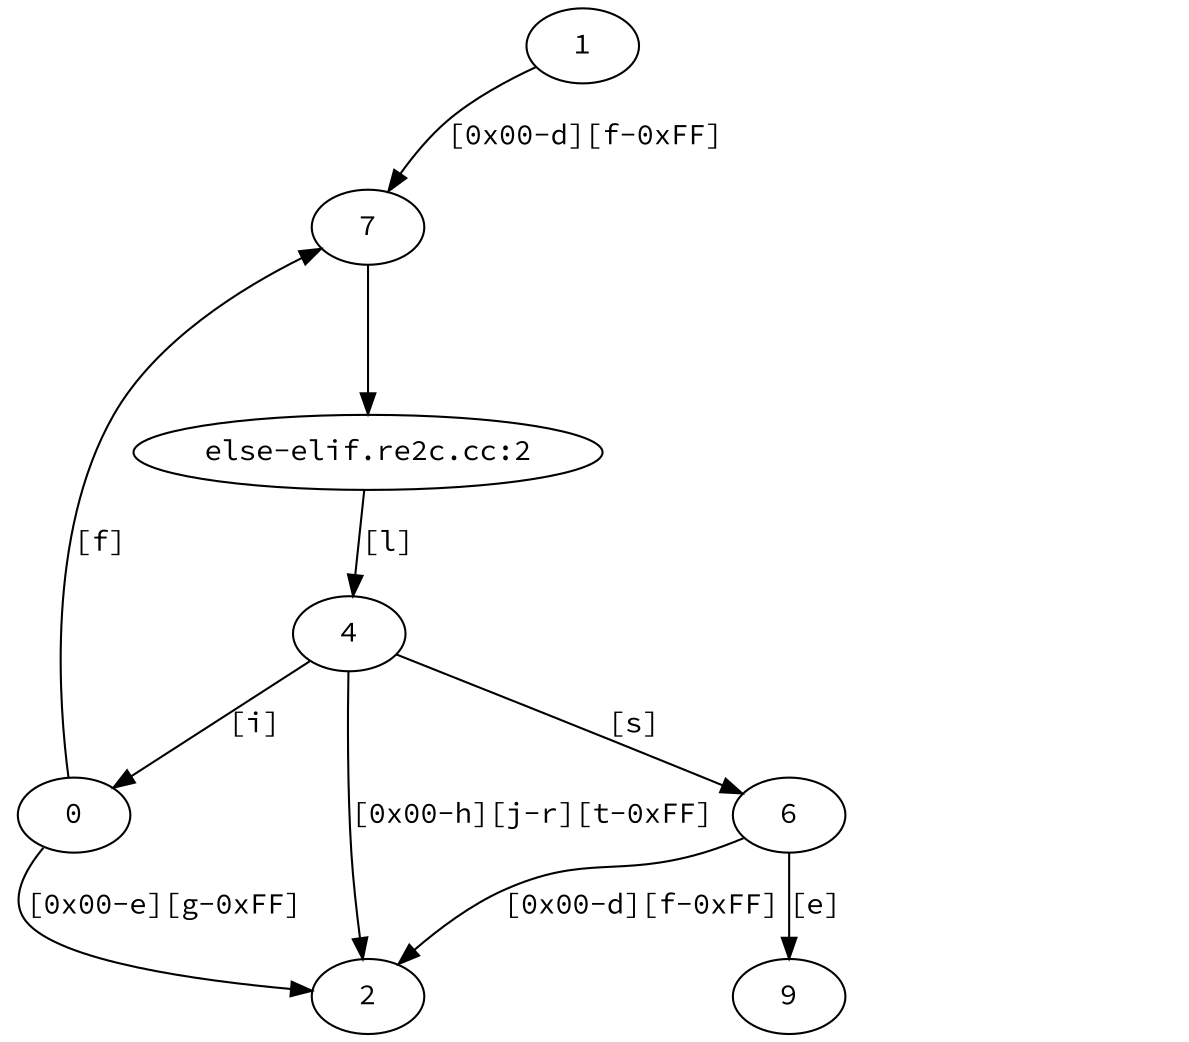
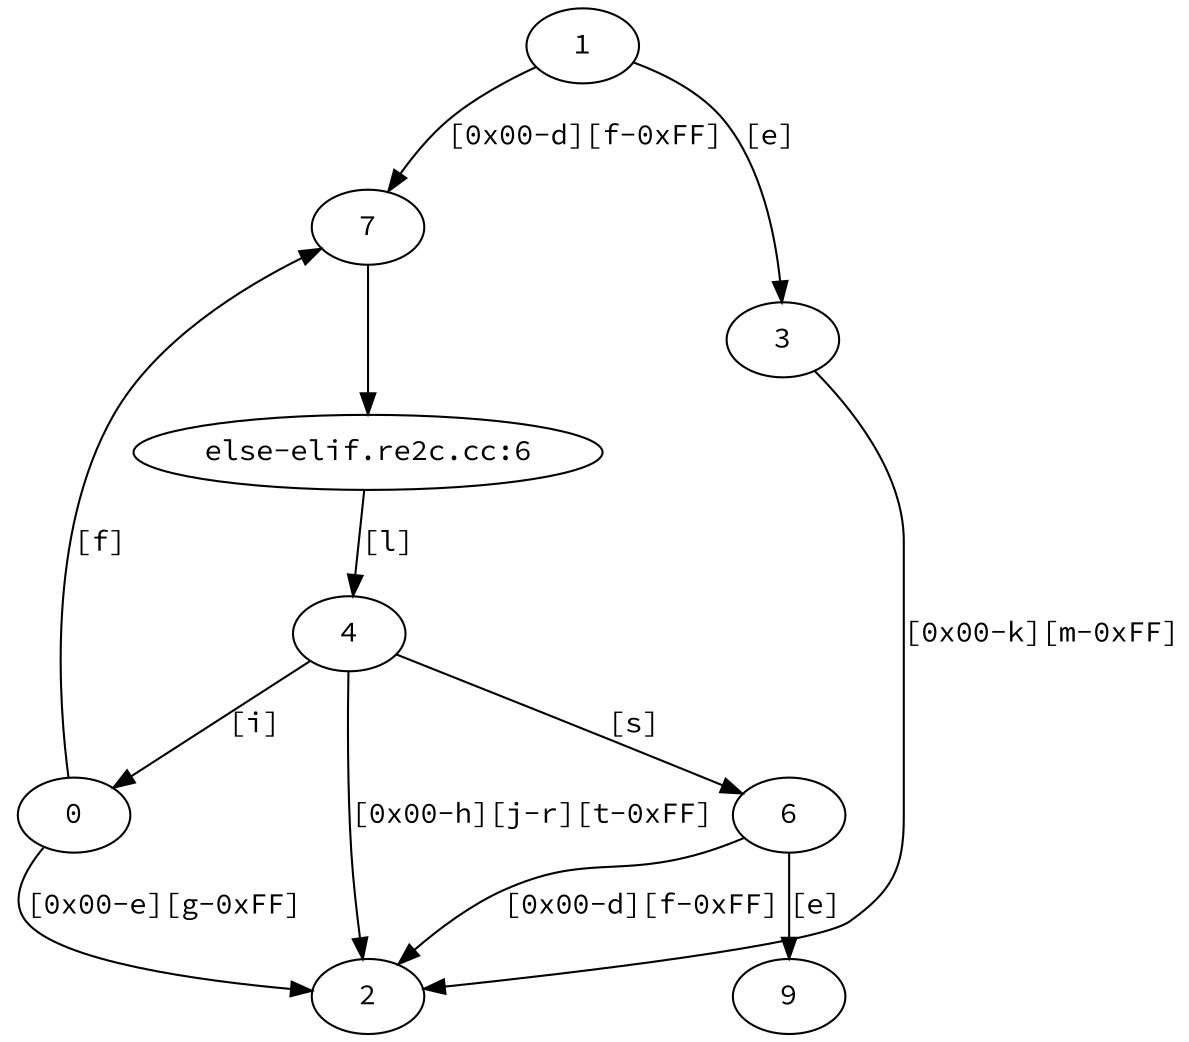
node "3": added
node "else-elif.re2c.cc:2": label "else-elif.re2c.cc:2" -> "else-elif.re2c.cc:6"
